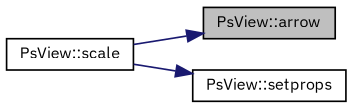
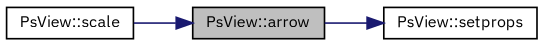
edge "PsView::scale" -> "PsView::setprops": now "PsView::arrow" -> "PsView::setprops"
